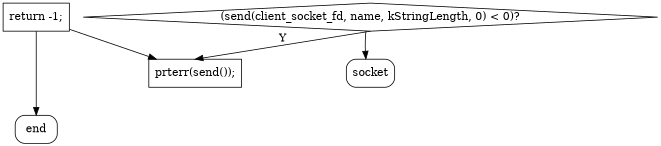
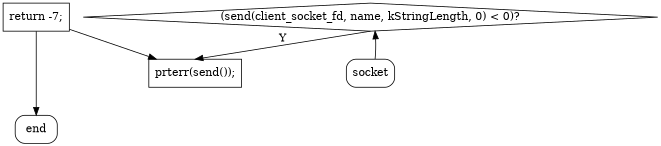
node "return -1;": label "return -1;" -> "return -7;"
edge "(send(client_socket_fd, name, kStringLength, 0) < 0)?" -> "socket": reversed
